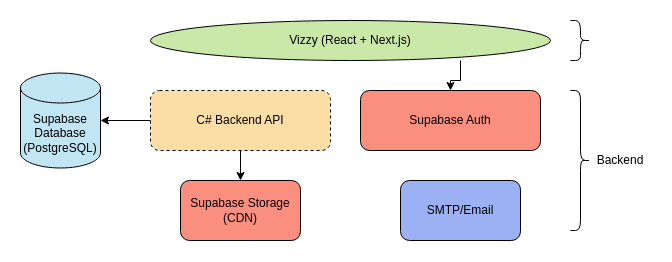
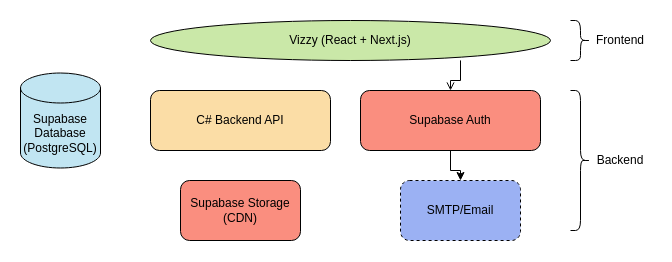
node "Frontend": added
edge "Vizzy (React + Next.js)" -> "Supabase Auth": arrowhead classic -> open
edge "C# Backend API" -> "Supabase Database (PostgreSQL)": removed
node "C# Backend API": style dashed -> solid
edge "Supabase Auth" -> "SMTP/Email": added
edge "C# Backend API" -> "Supabase Storage (CDN)": removed
node "SMTP/Email": style solid -> dashed
